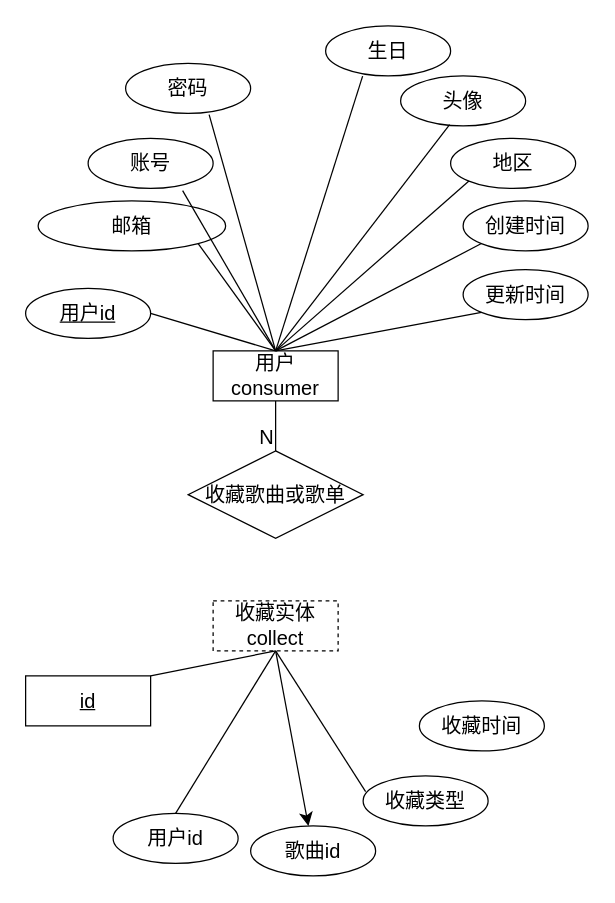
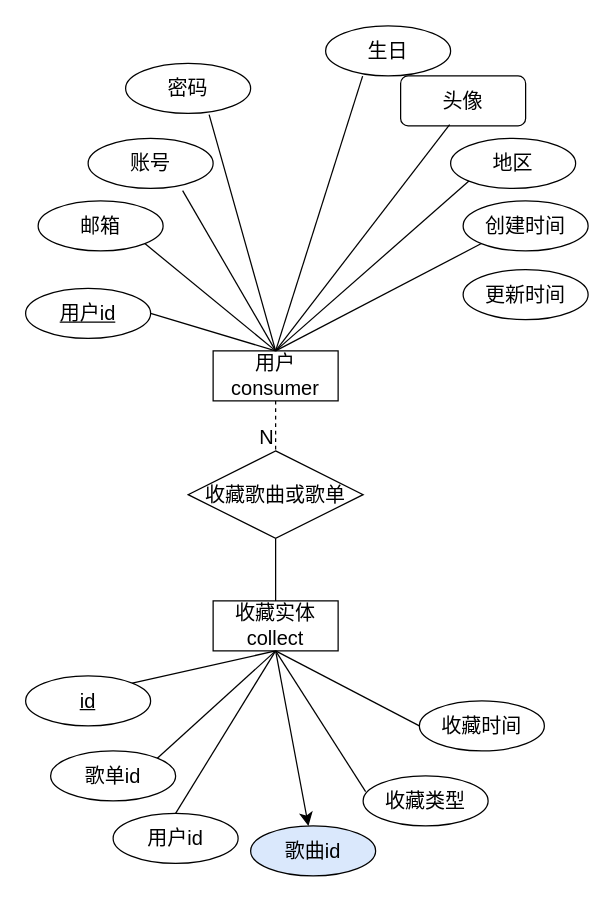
node "头像": shape ellipse -> rounded rectangle
node "邮箱": size 188x50 -> 125x50
edge "更新时间" -- "用户consumer": removed
edge "用户consumer" -- "收藏歌曲或歌单": style solid -> dashed
edge "收藏歌曲或歌单" -- "收藏实体collect": added
node "收藏实体collect": style dashed -> solid
edge "收藏实体collect" -- "收藏时间": added
node "id": shape rectangle -> ellipse
edge "收藏实体collect" -- "歌单id": added
node "歌单id": added
node "歌曲id": fillcolor #ffffff -> #dae8fc
